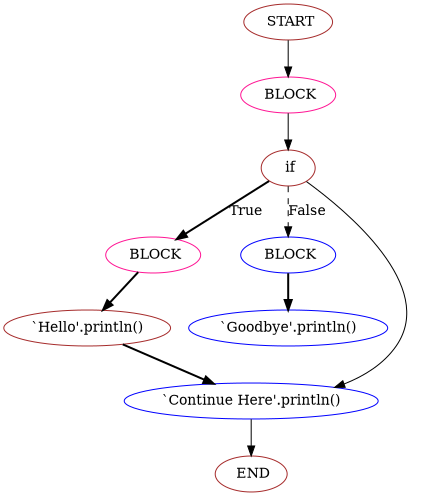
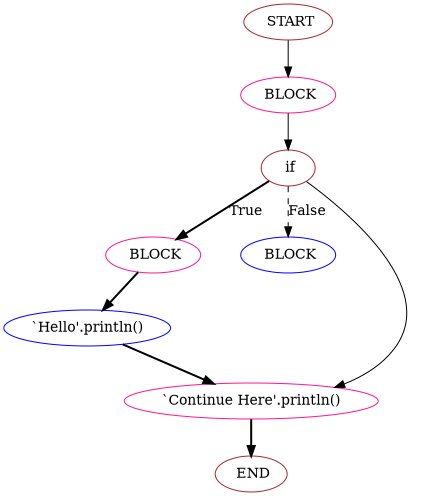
node "`Hello'.println()": color brown -> blue
node "`Goodbye'.println()": removed
node "`Continue Here'.println()": color blue -> deeppink
edge "`Continue Here'.println()" -> "END": style solid -> bold
